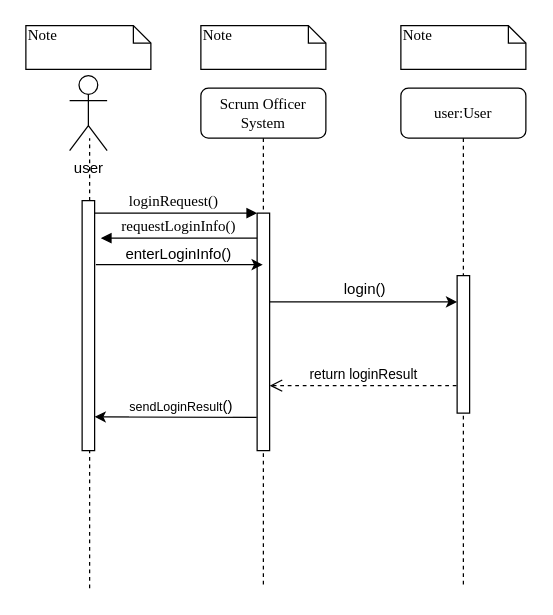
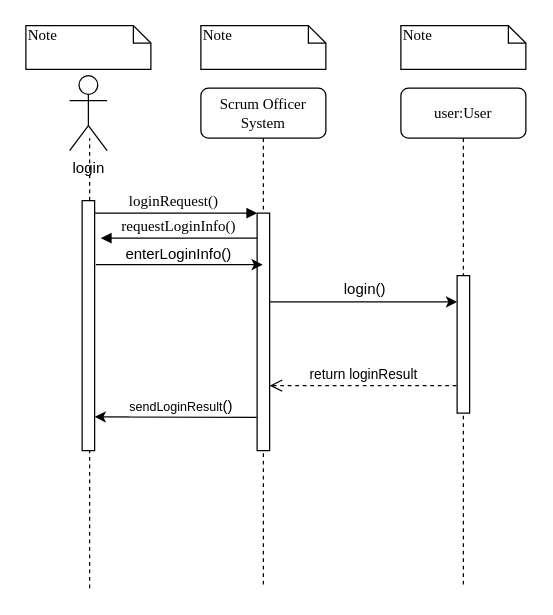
node "user": label "user" -> "login"
